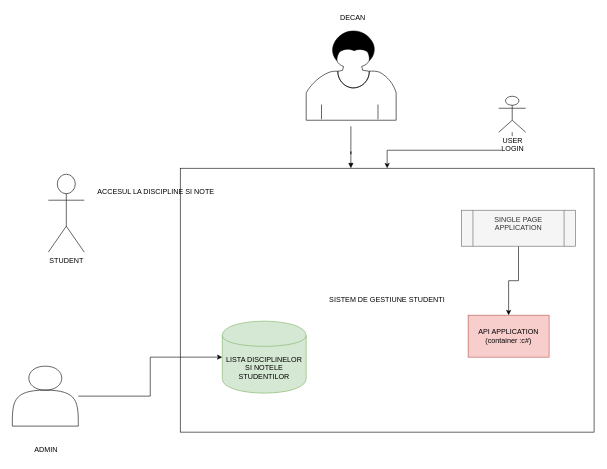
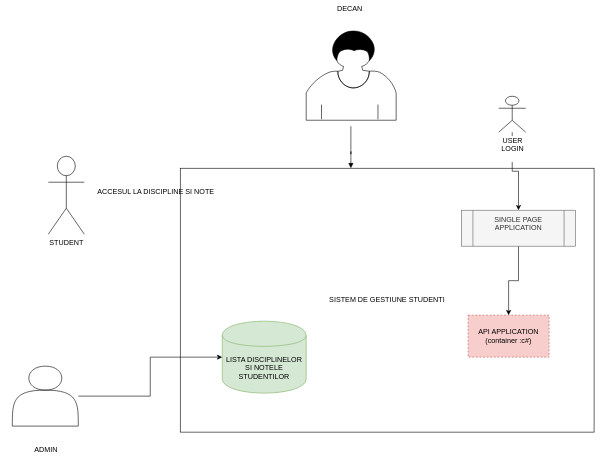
node "DECAN": moved (357, 18) -> (354, 9)
edge "USER LOGIN" -> "SISTEM DE GESTIUNE STUDENTI": now "USER LOGIN" -> "SINGLE PAGE APPLICATION"
node "STUDENT": moved (66, 213) -> (66, 195)
node "API APPLICATION (container :c#)": style solid -> dashed
